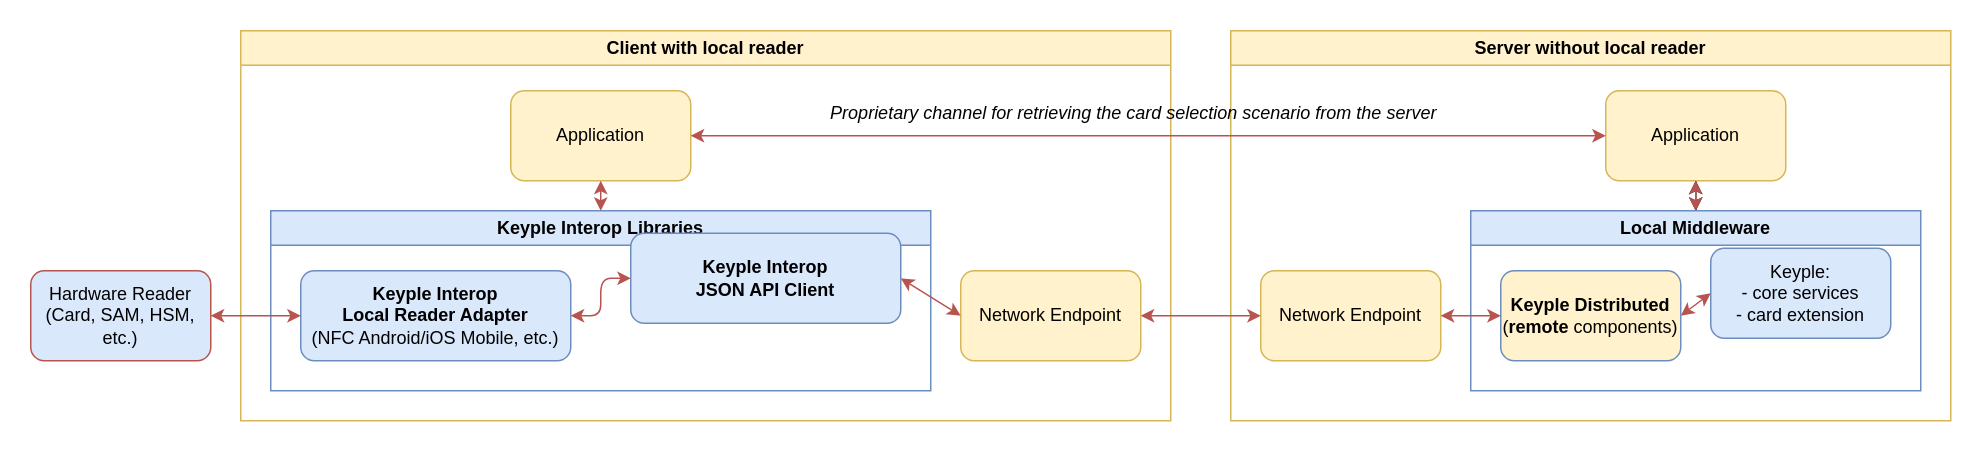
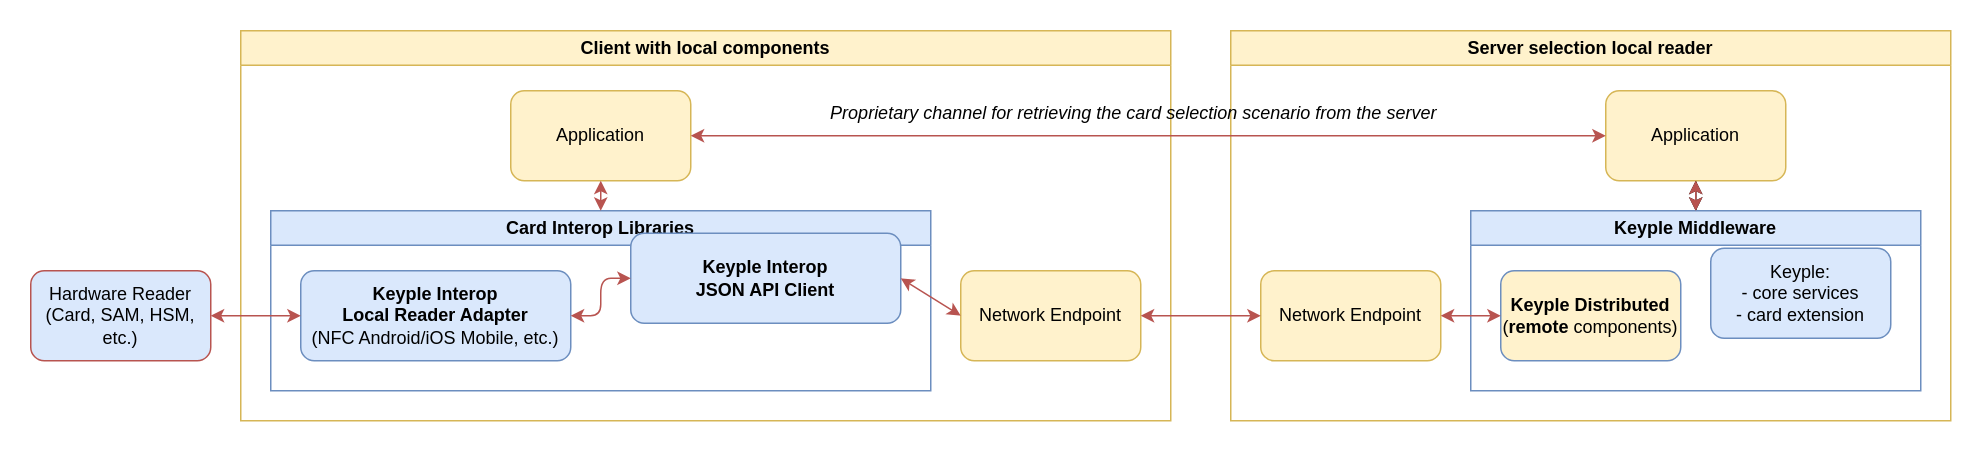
node "Client with local reader": label "Client with local reader" -> "Client with local components"
node "Server without local reader": label "Server without local reader" -> "Server selection local reader"
node "Keyple Interop Libraries": label "Keyple Interop Libraries" -> "Card Interop Libraries"
node "Local Middleware": label "Local Middleware" -> "Keyple Middleware"
edge "Keyple: - core services - card extension" -- "Keyple Distributed (remote components)": removed
